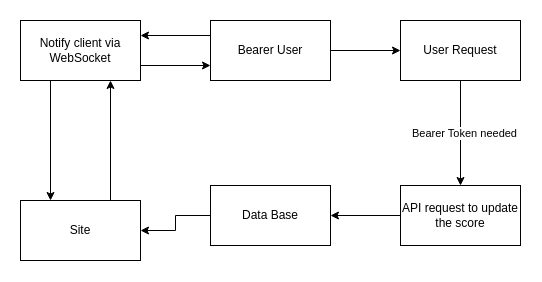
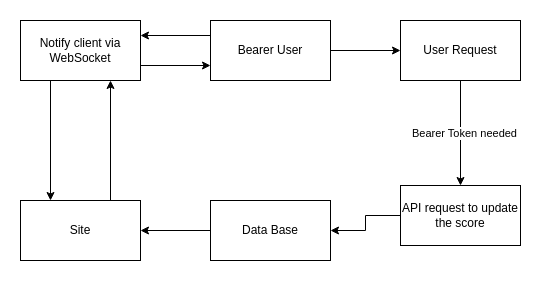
node "Data Base": moved (271, 216) -> (271, 231)
